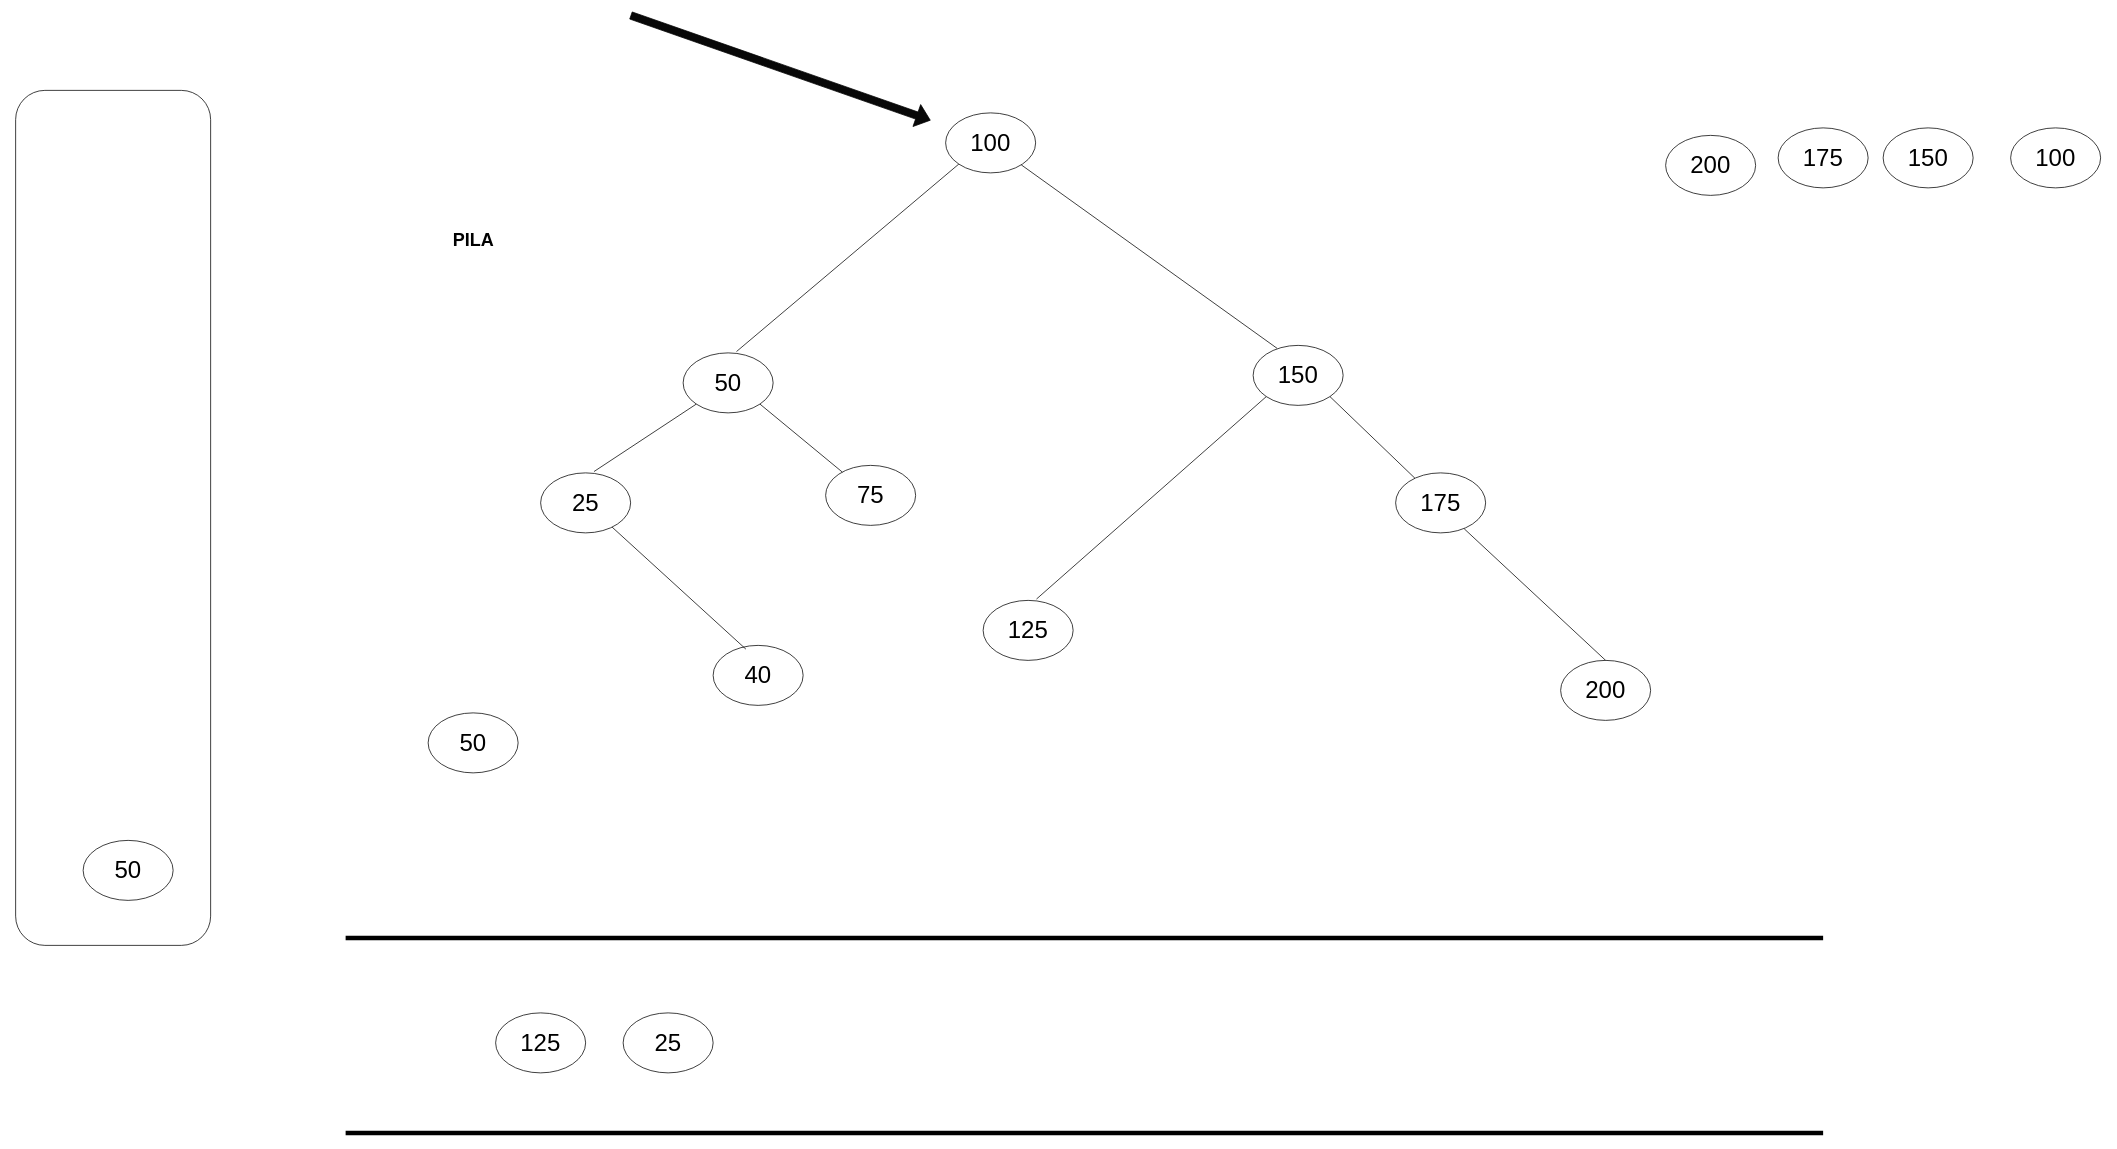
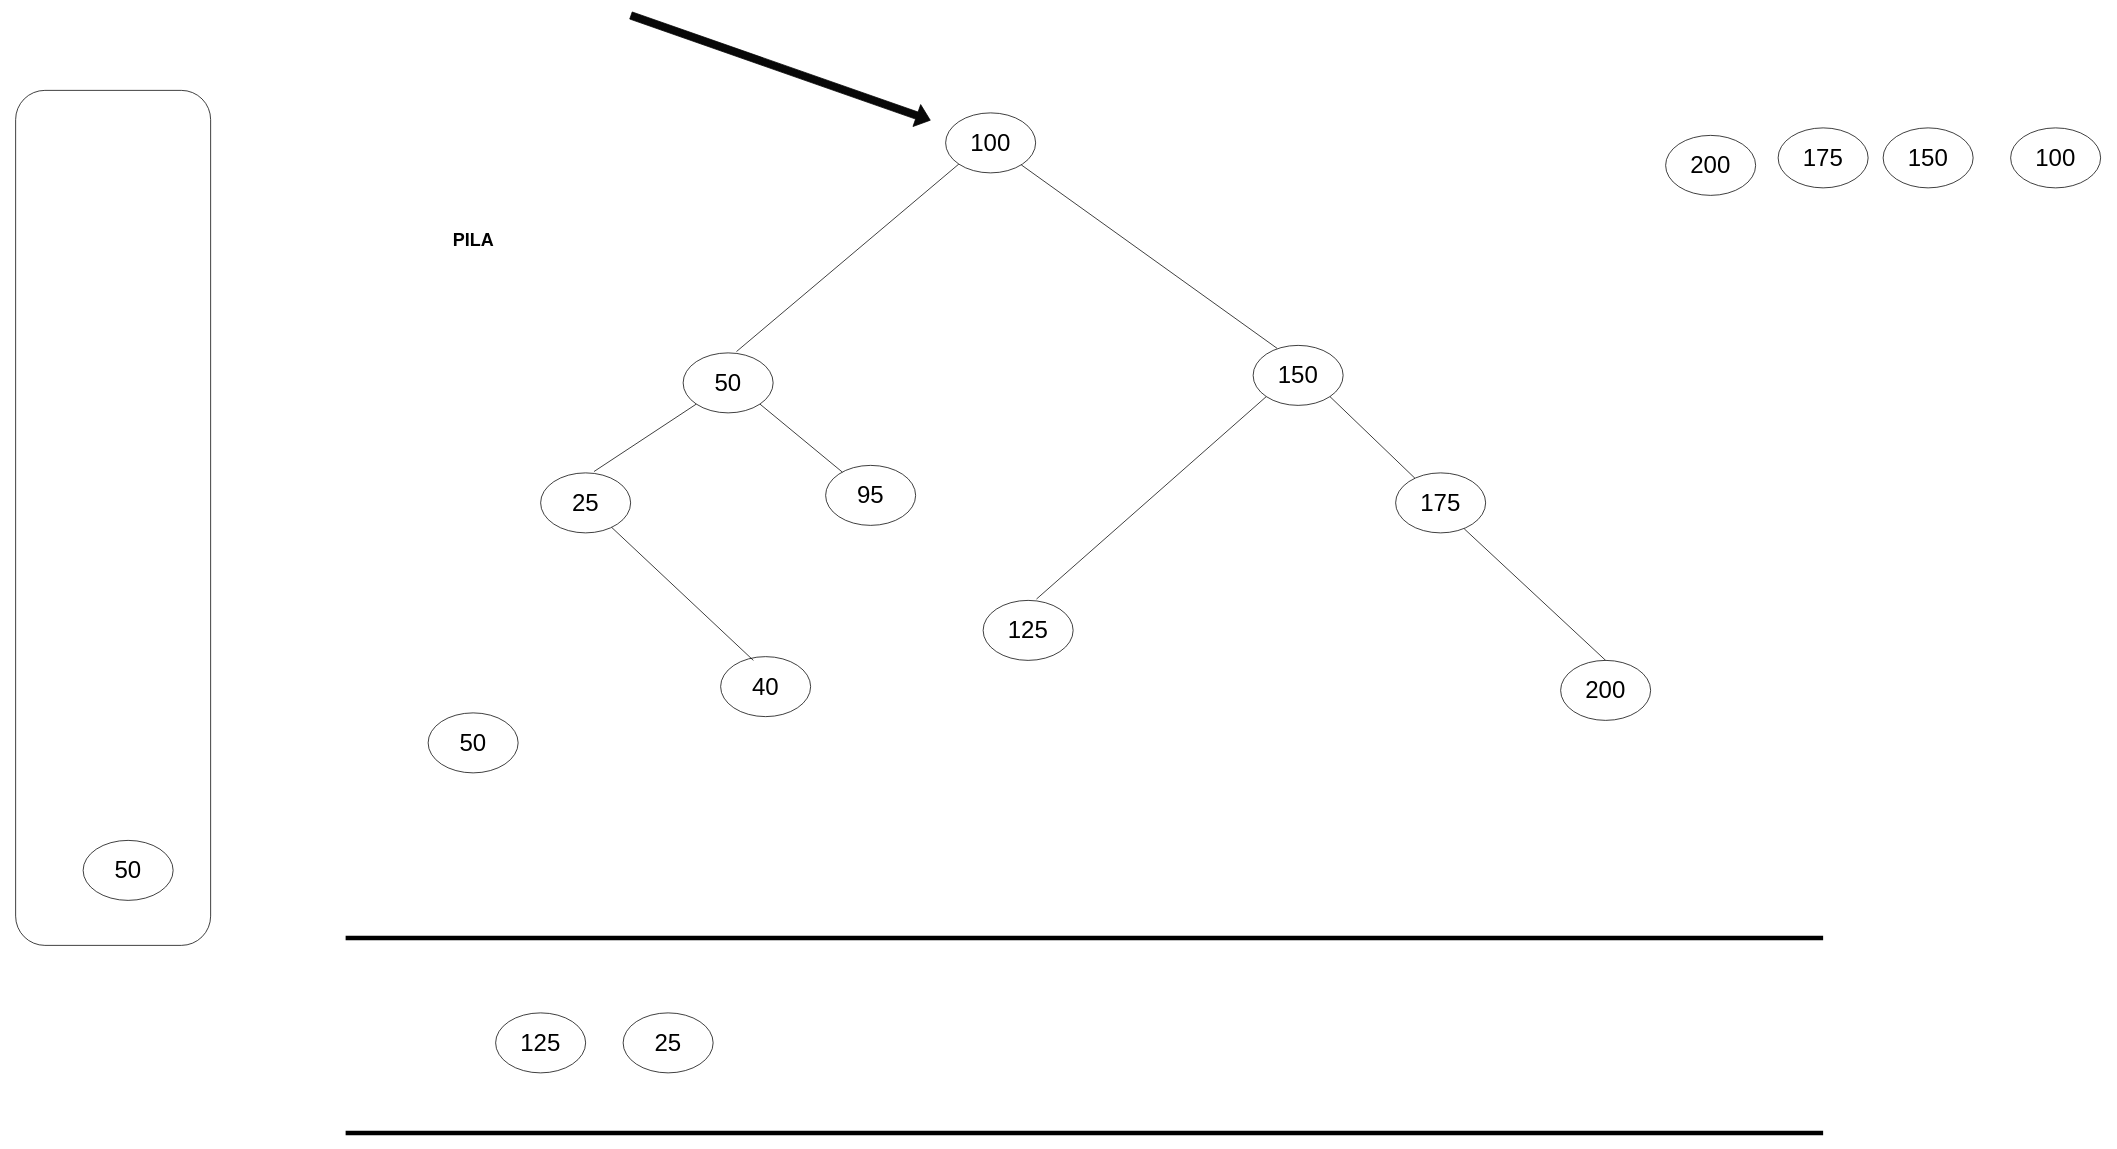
node "75": label "75" -> "95"
node "40": moved (758, 675) -> (765, 687)
